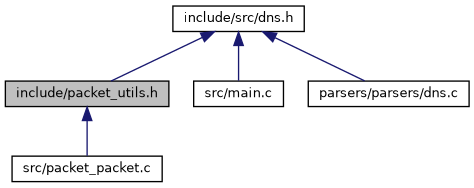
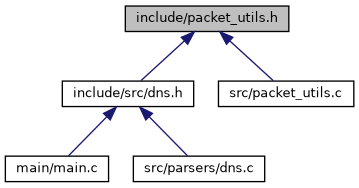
edge "include/packet_utils.h" -> "include/src/dns.h": reversed
node "src/main.c": label "src/main.c" -> "main/main.c"
node "parsers/parsers/dns.c": label "parsers/parsers/dns.c" -> "src/parsers/dns.c"
node "src/packet_packet.c": label "src/packet_packet.c" -> "src/packet_utils.c"
